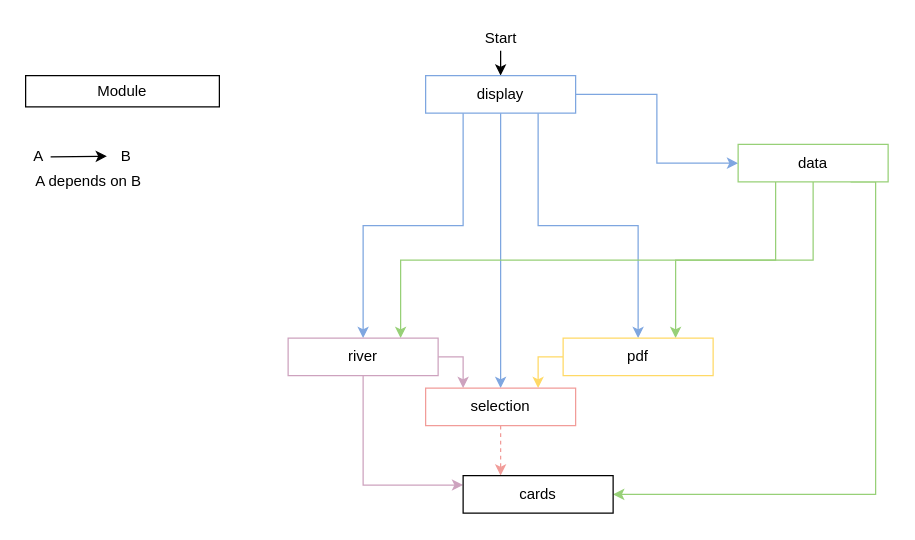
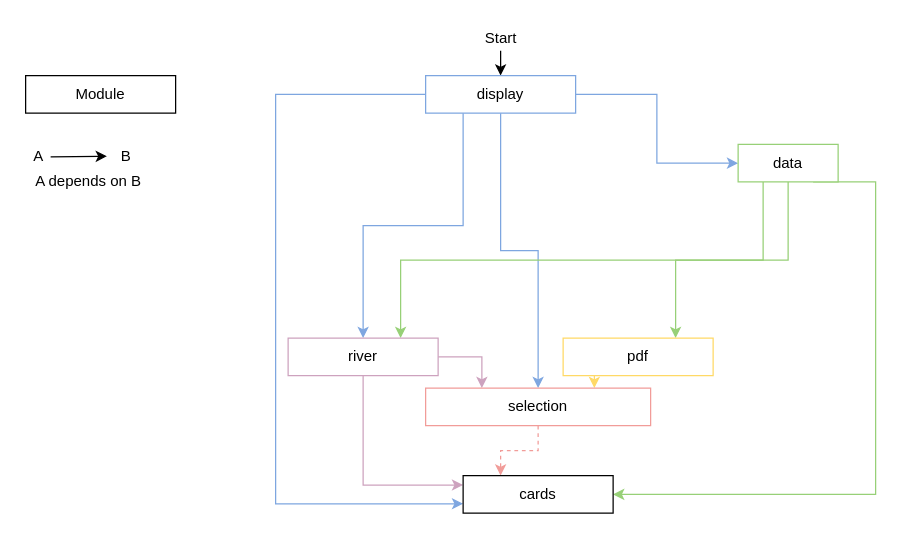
node "Module": size 194x31 -> 150x38
node "data": size 150x38 -> 100x38
edge "display" -> "pdf": removed
edge "display" -> "cards": added
node "selection": size 150x38 -> 225x38
